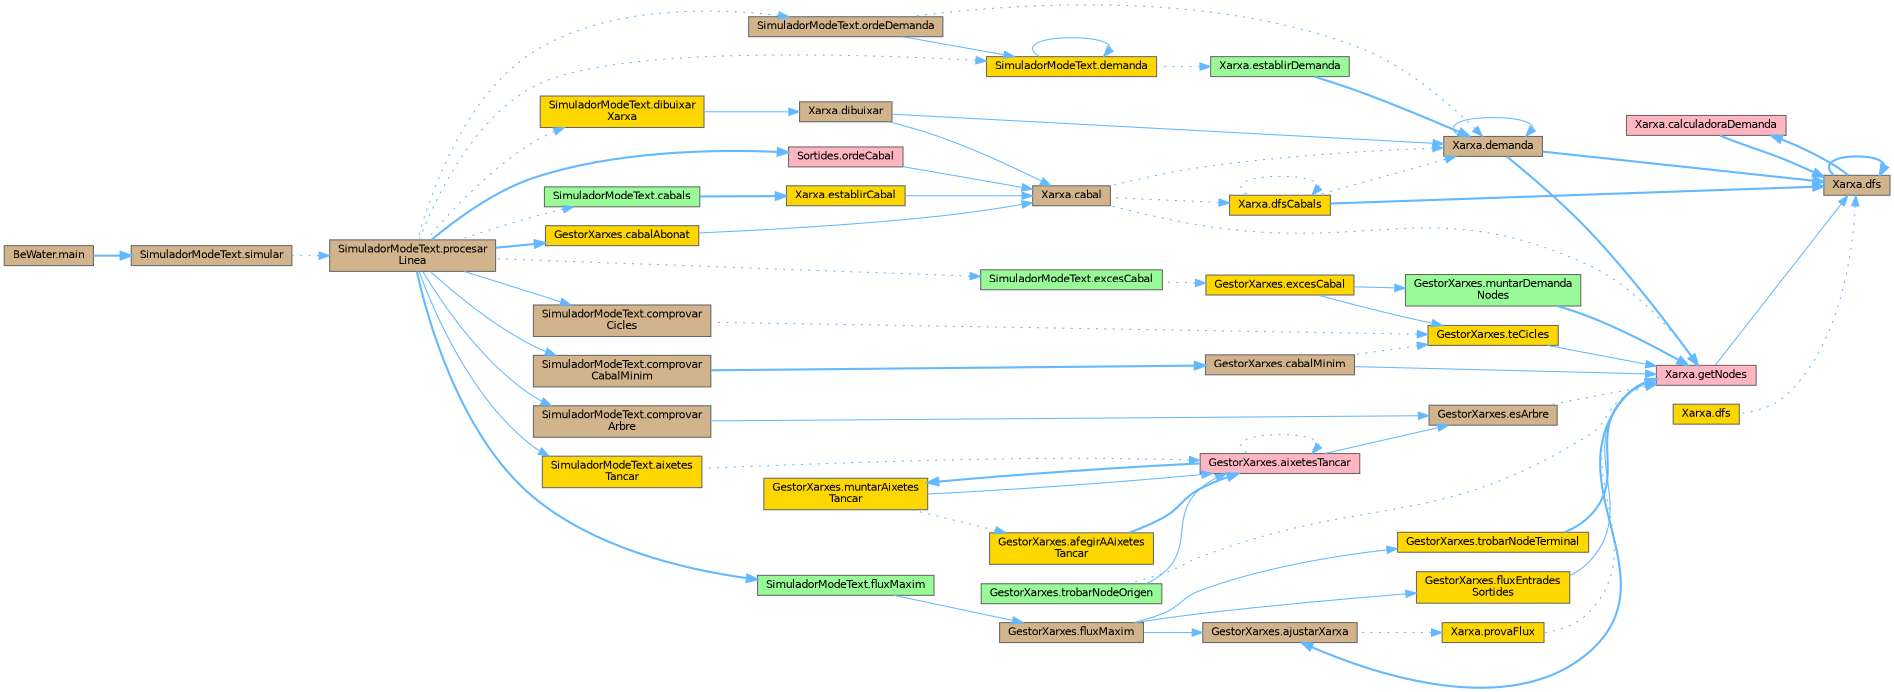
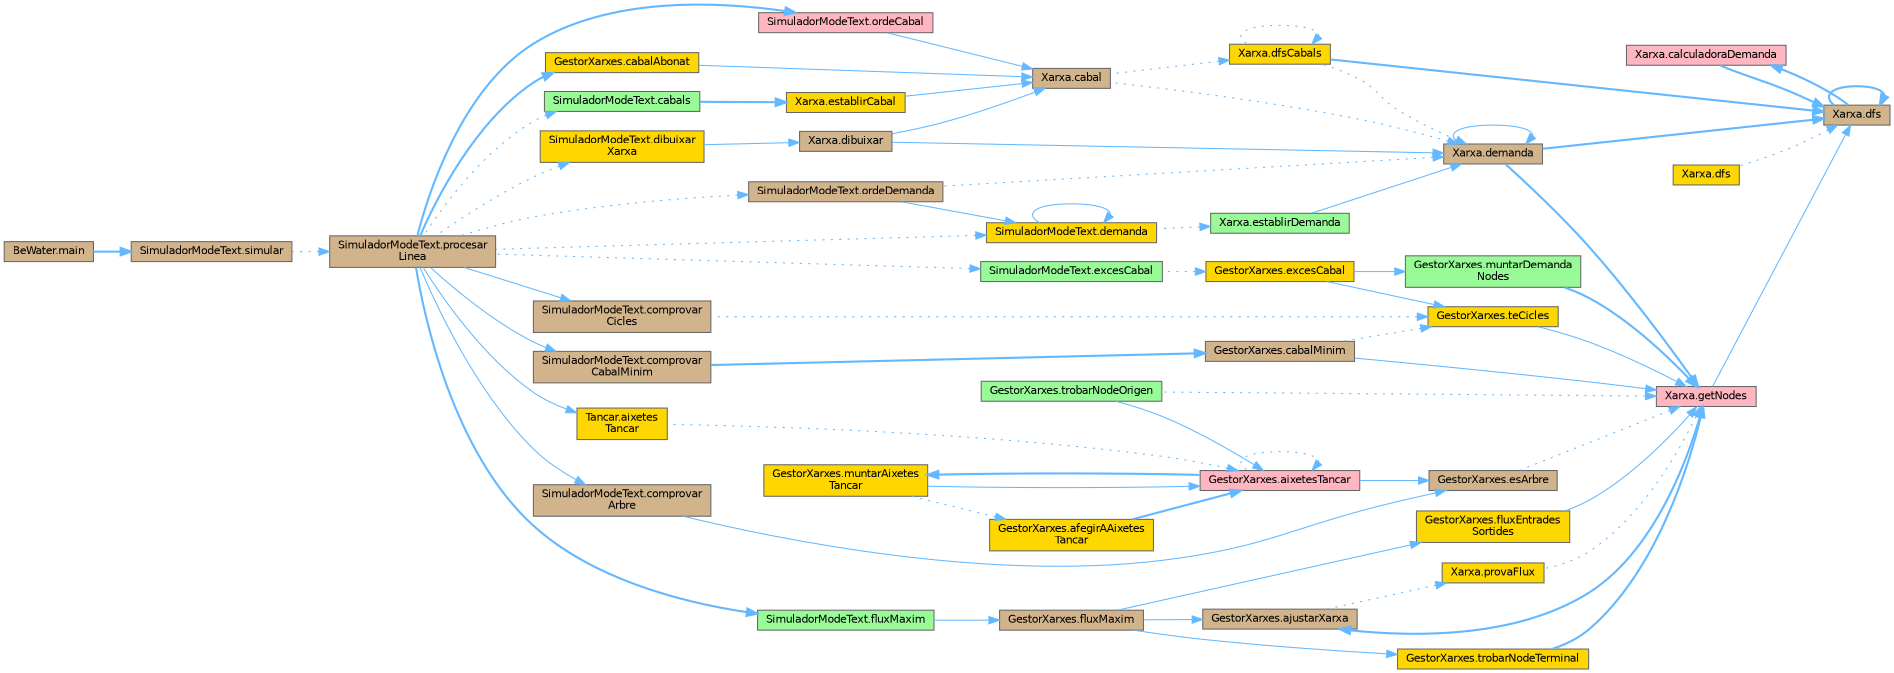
edge "Xarxa.establirDemanda" -> "Xarxa.demanda": style bold -> solid
node "Sortides.ordeCabal": label "Sortides.ordeCabal" -> "SimuladorModeText.ordeCabal"
edge "Xarxa.cabal" -> "Xarxa.getNodes": removed
node "SimuladorModeText.aixetes Tancar": label "SimuladorModeText.aixetes Tancar" -> "Tancar.aixetes Tancar"
